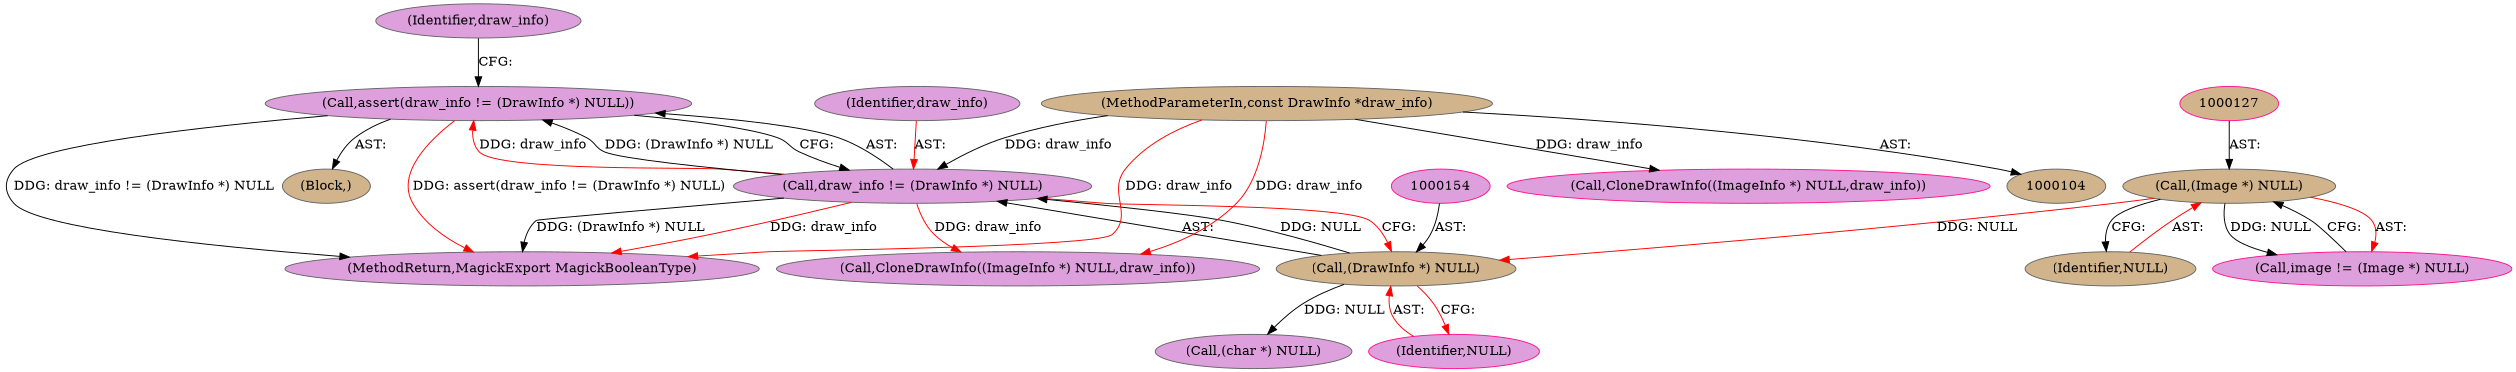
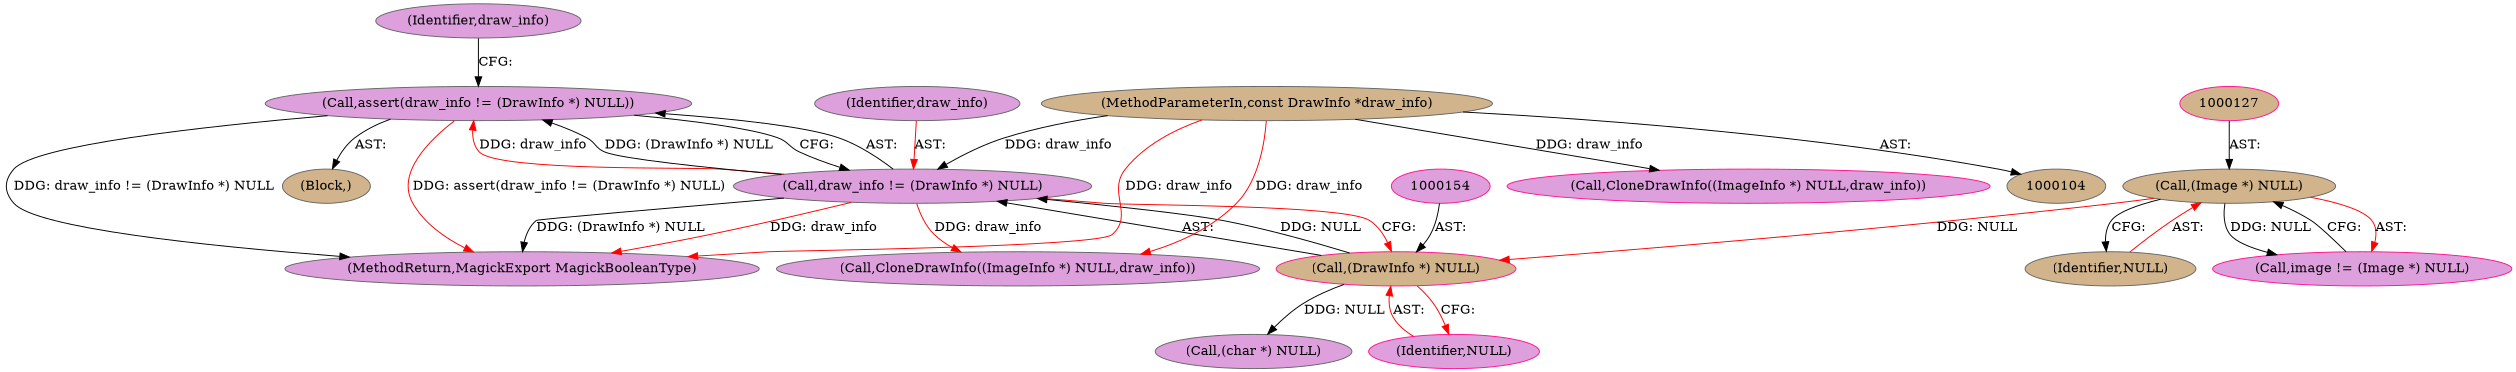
node "(Call,(DrawInfo *) NULL)": color gray40 -> deeppink
